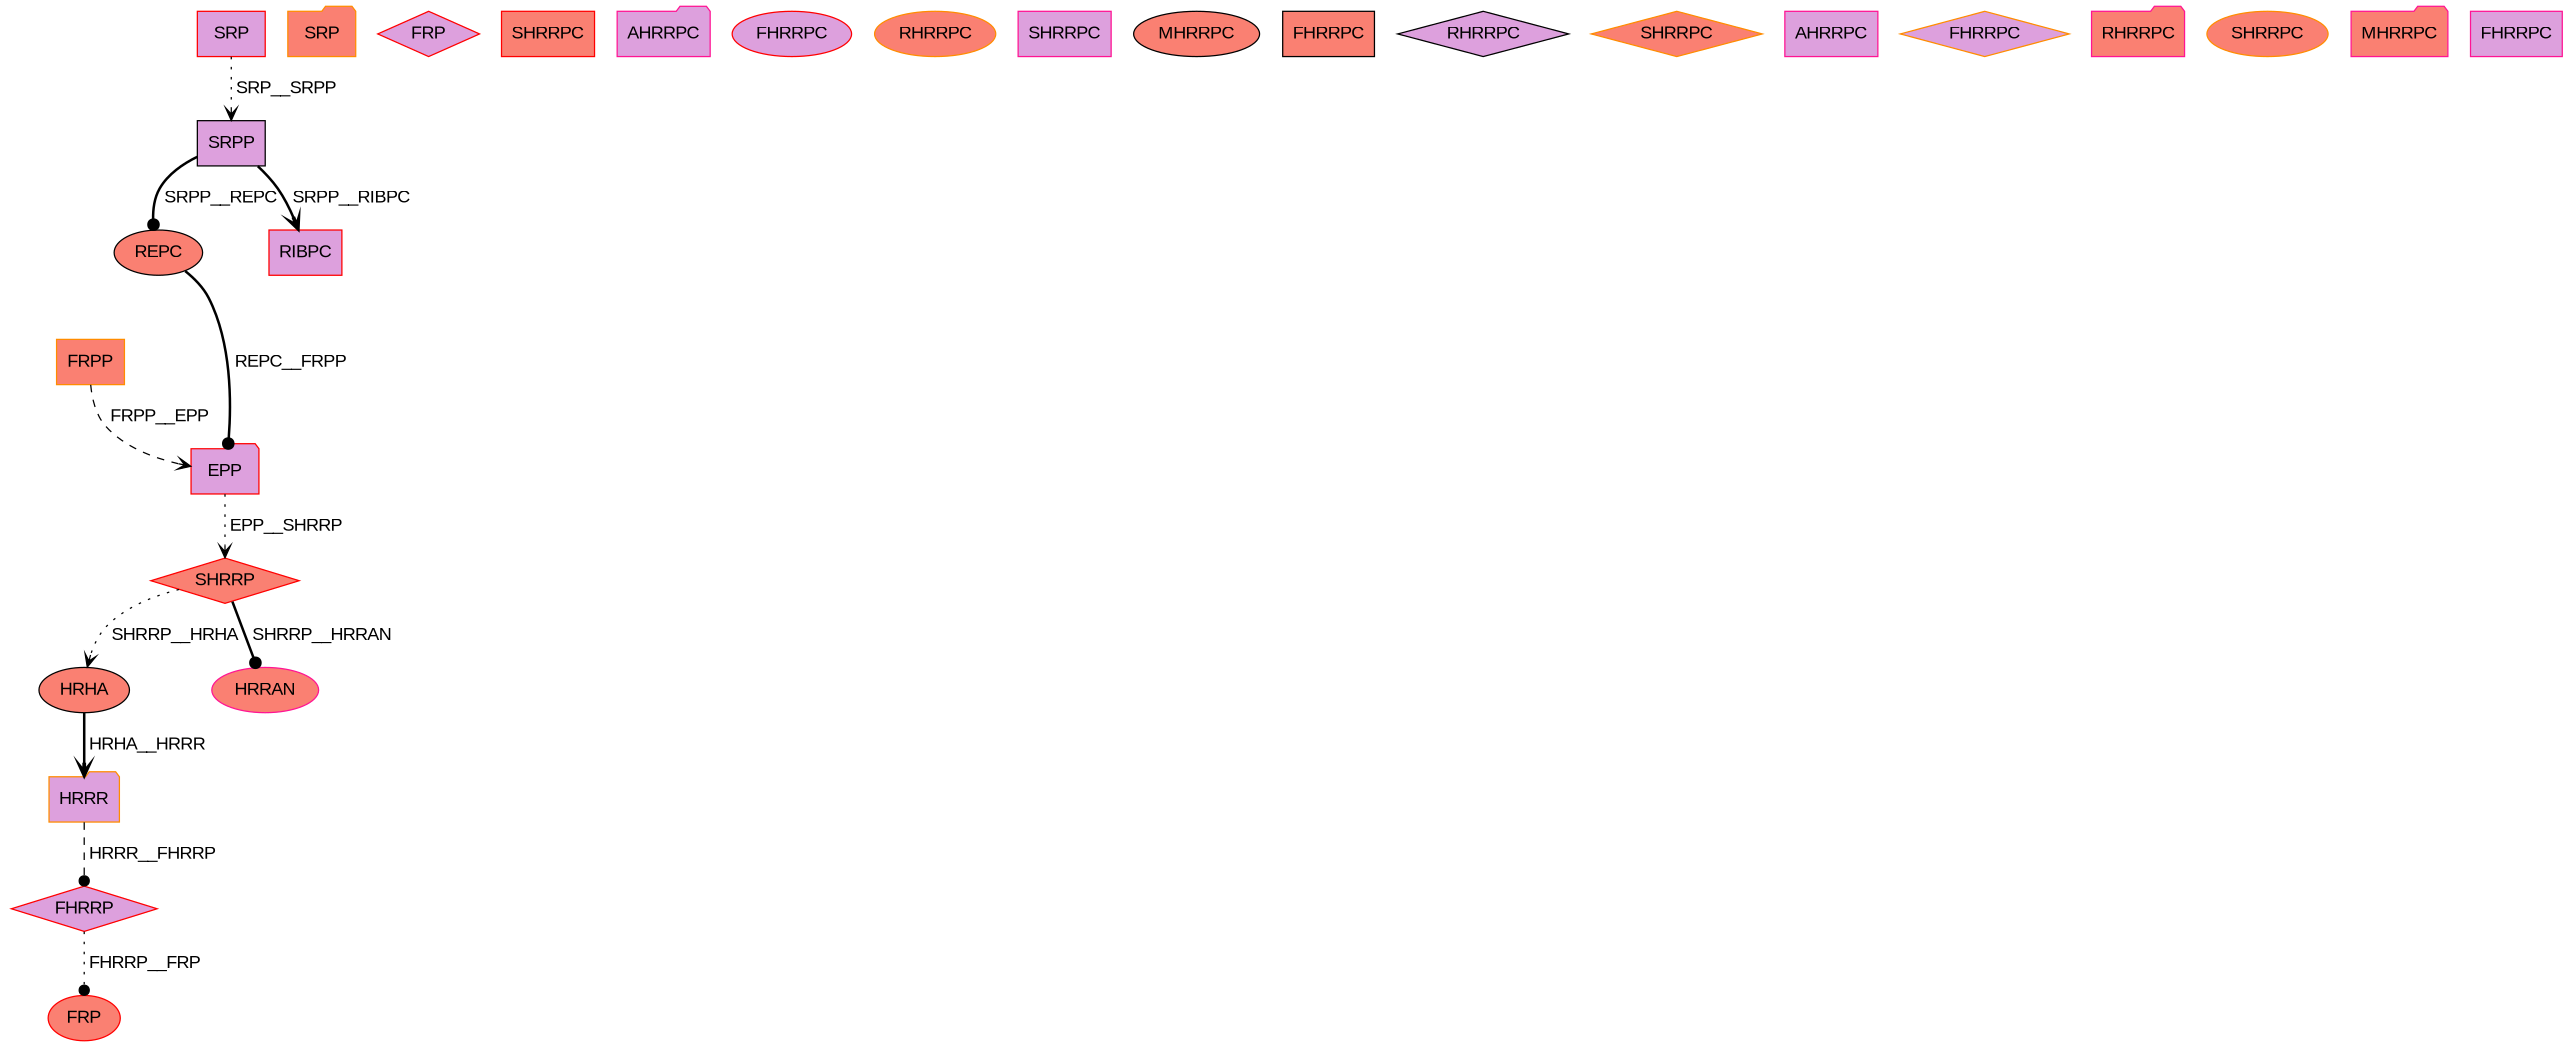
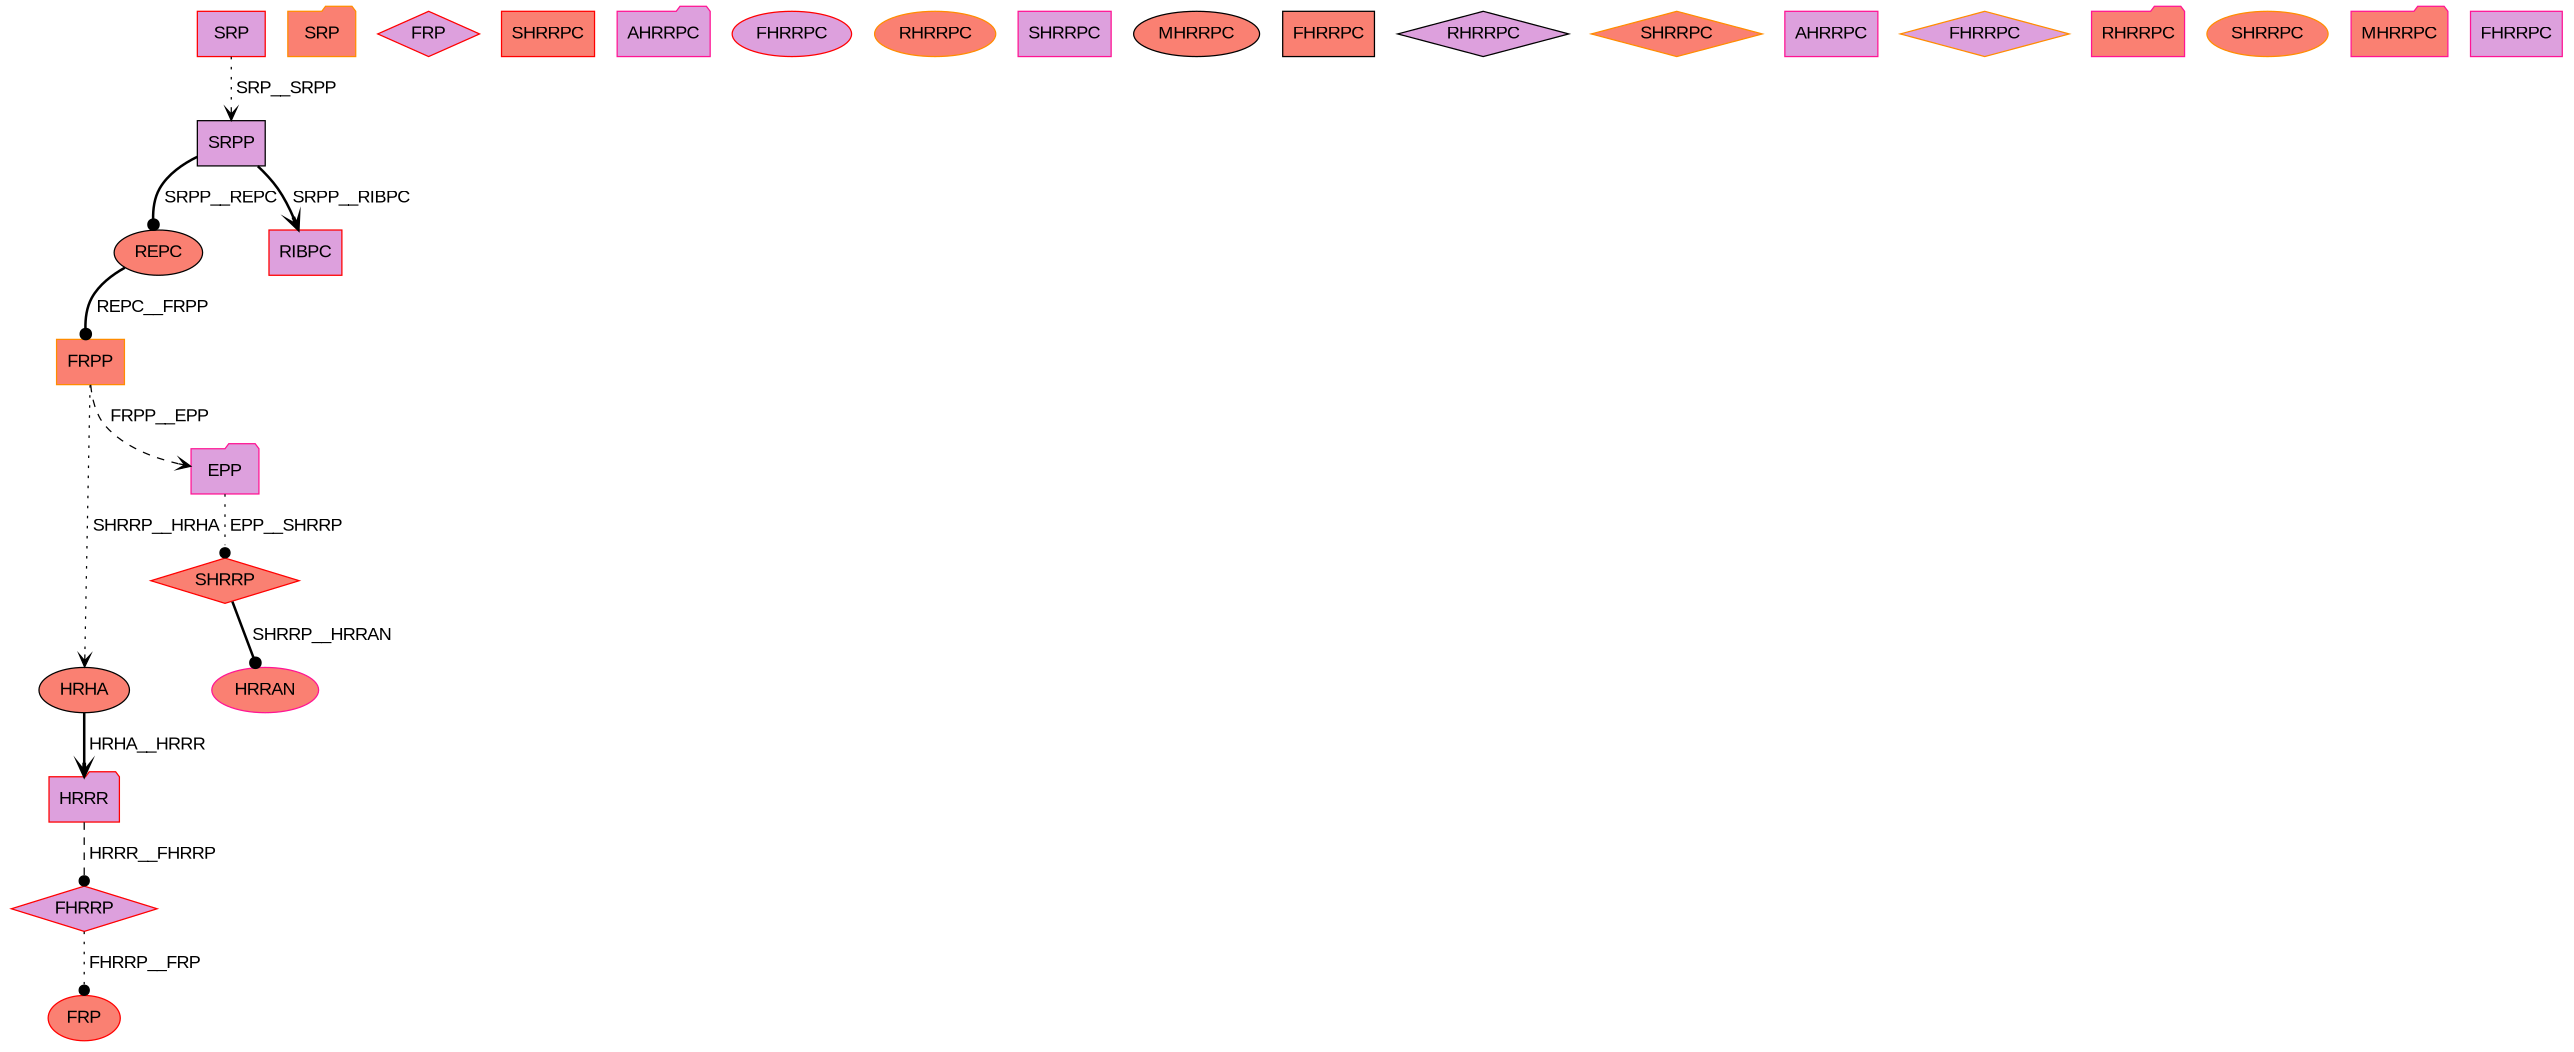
edge "REPC" -> "EPP": now "REPC" -> "FRPP"
node "EPP": color red -> deeppink
edge "EPP" -> "SHRRP": arrowhead vee -> dot
edge "SHRRP" -> "HRHA": now "FRPP" -> "HRHA"
node "HRRR": color darkorange -> red
